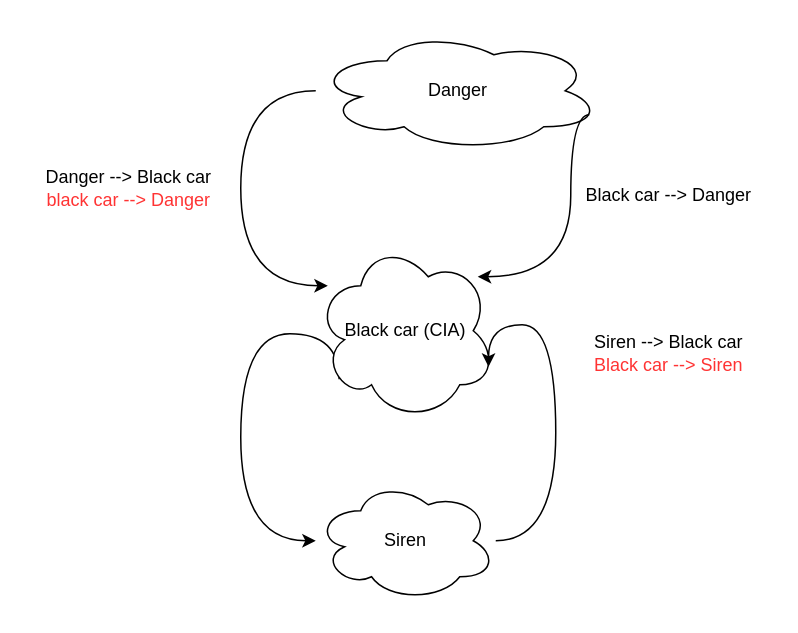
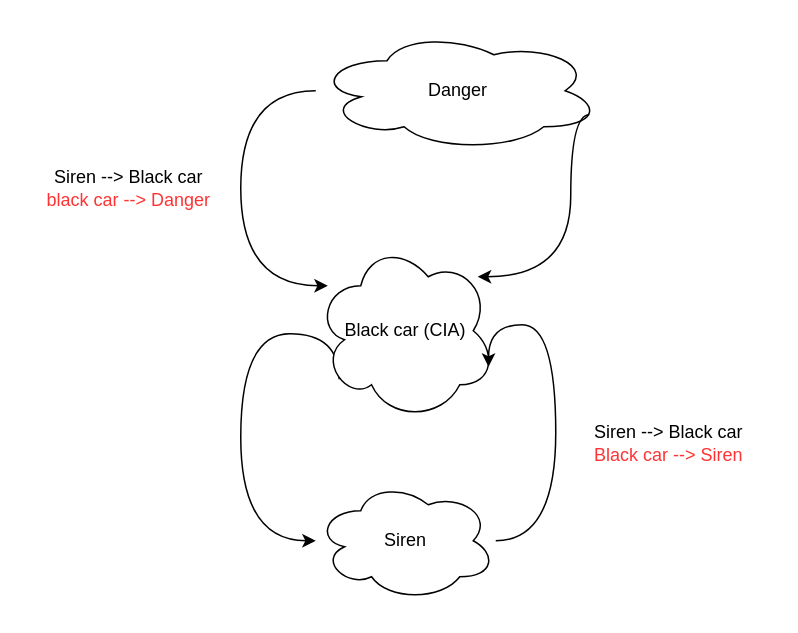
node "Danger --> Black car black car --> Danger": label "Danger --> Black car black car --> Danger" -> "Siren --> Black car black car --> Danger"
node "Black car --> Danger": removed
node "Siren --> Black car Black car --> Siren": moved (668, 353) -> (668, 443)
